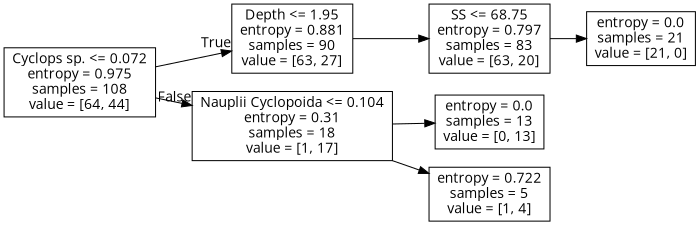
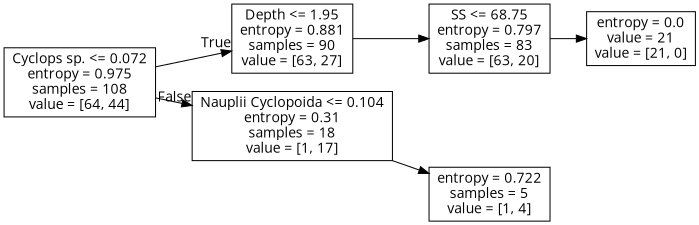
node "entropy = 0.0 samples = 21 value = [21, 0]": label "entropy = 0.0 samples = 21 value = [21, 0]" -> "entropy = 0.0 value = 21 value = [21, 0]"
node "entropy = 0.0 samples = 13 value = [0, 13]": removed
